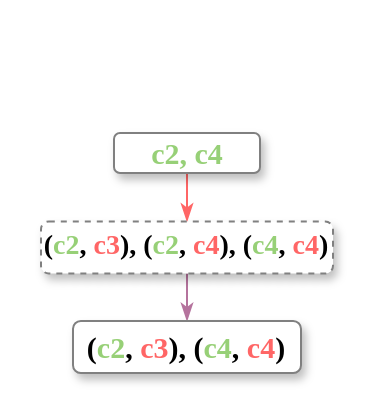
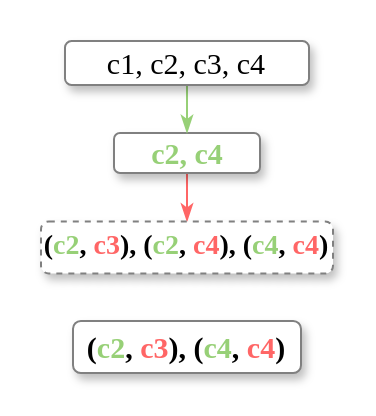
node "c1, c2, c3, c4": added
edge "c1, c2, c3, c4" -> "c2, c4": added
edge "(c2, c3), (c2, c4), (c4, c4)" -> "(c2, c3), (c4, c4)": removed
